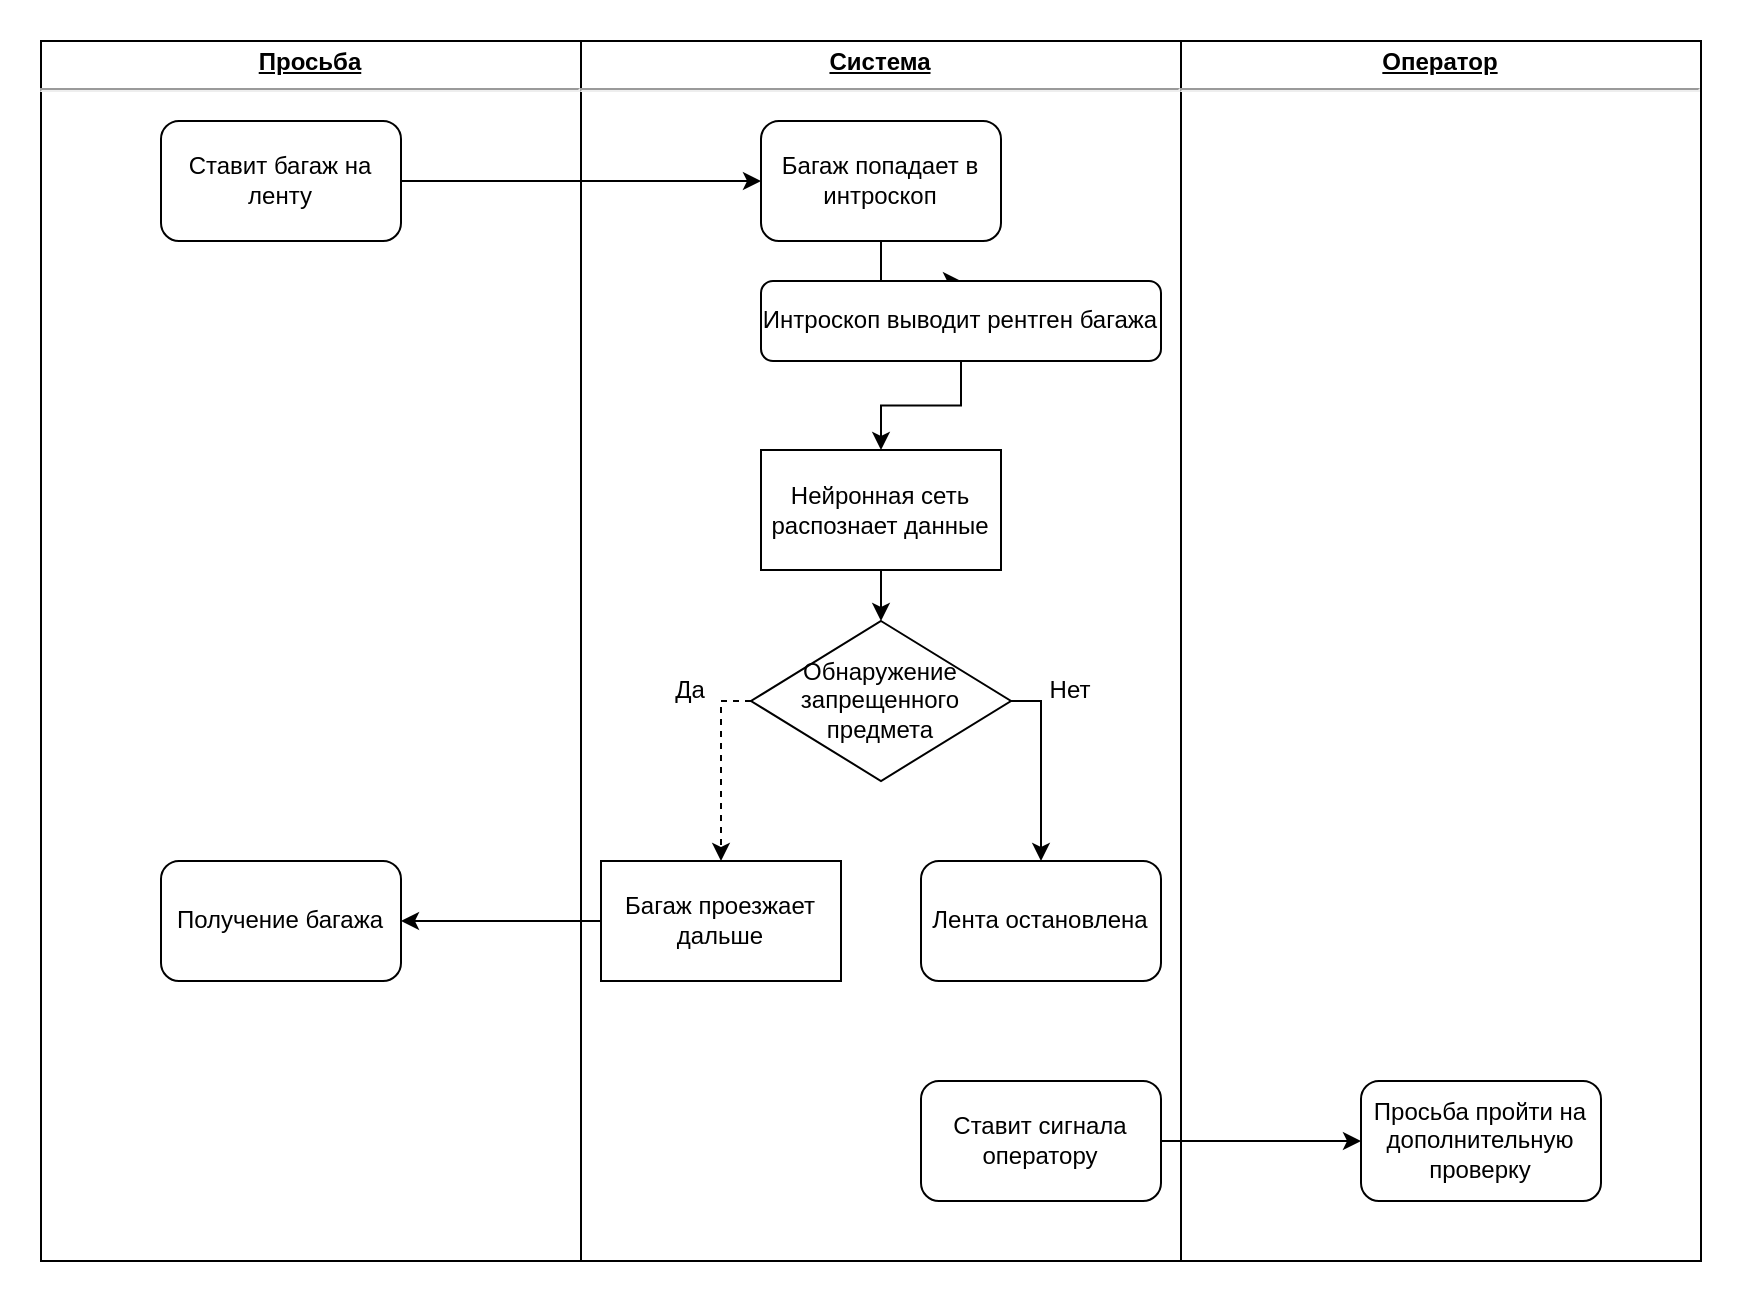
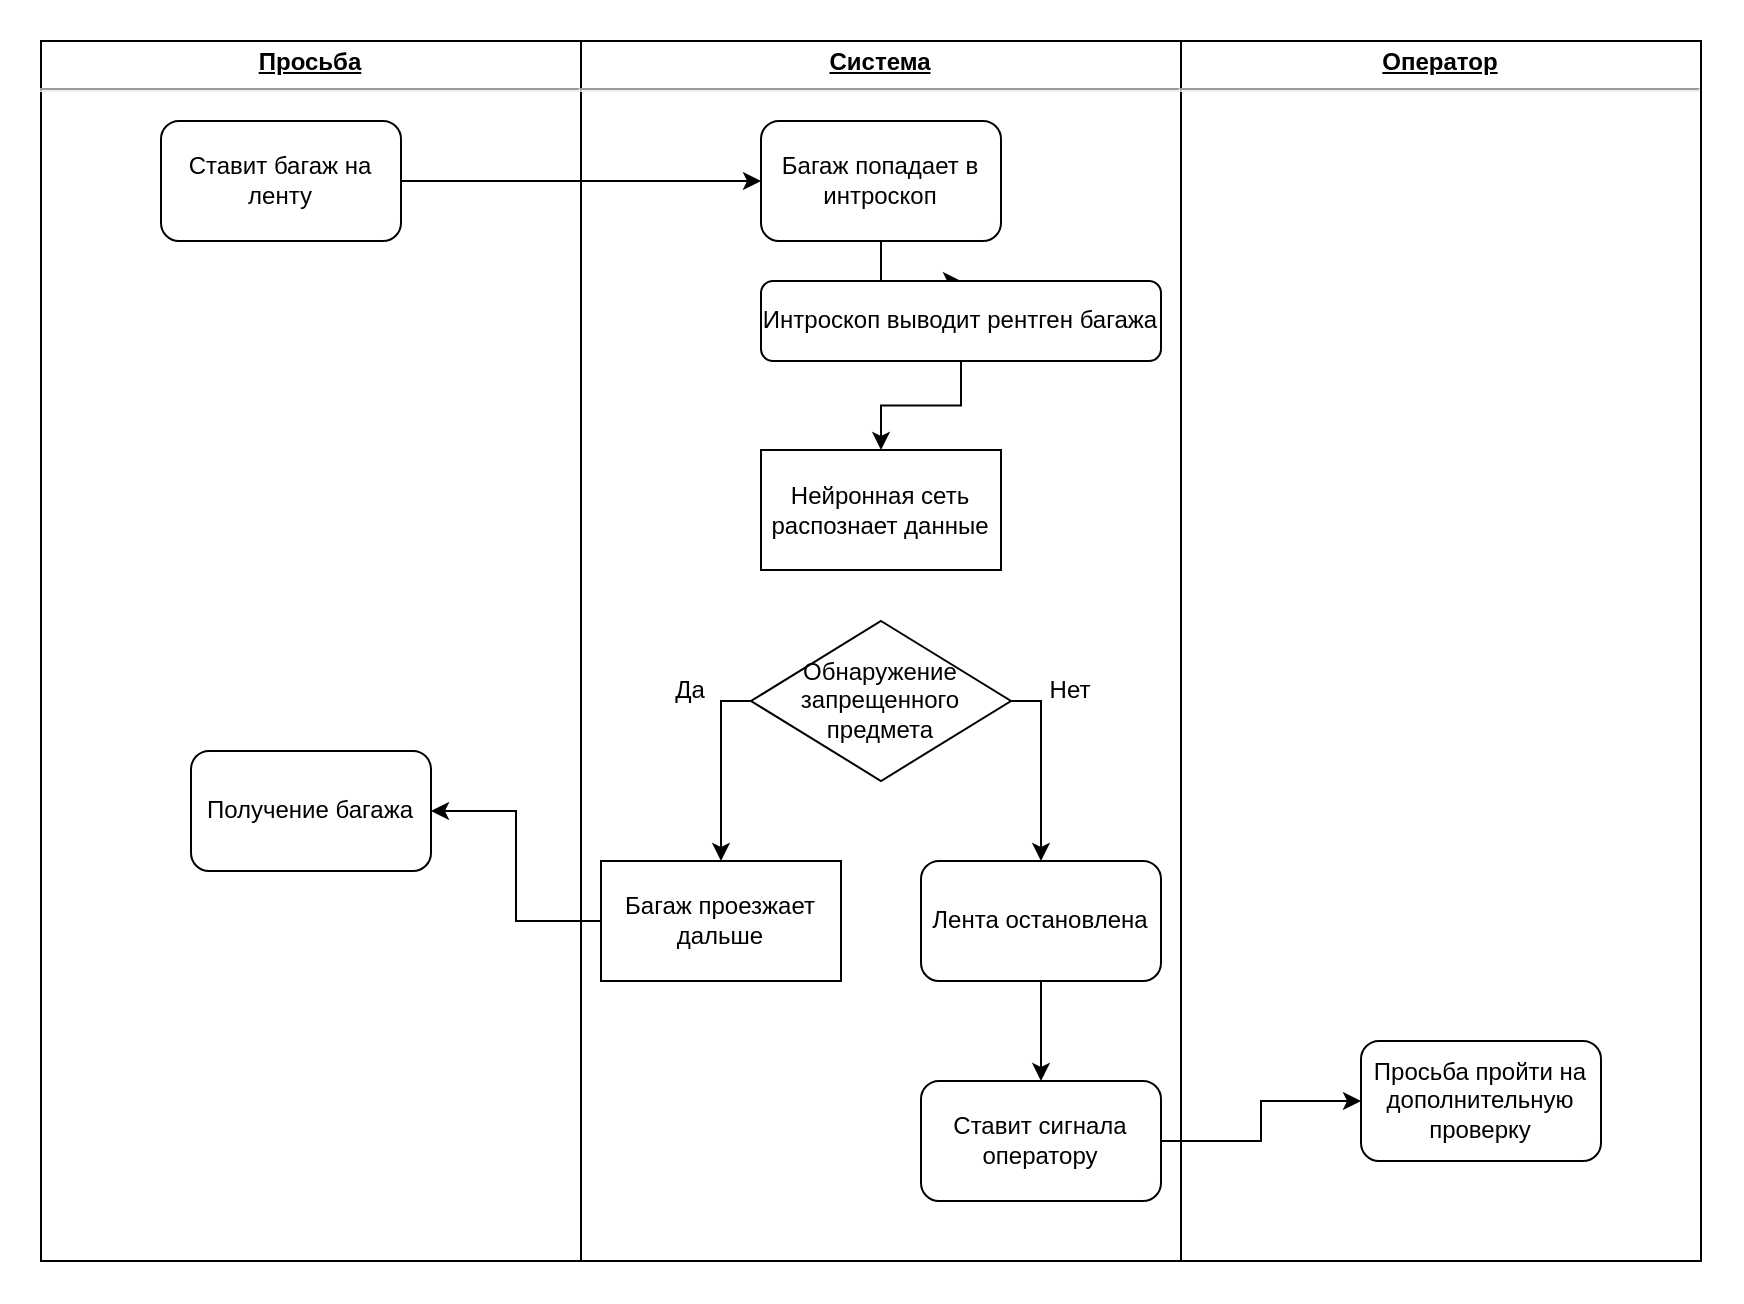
edge "Нейронная сеть распознает данные" -> "Обнаружение запрещенного предмета": removed
edge "Обнаружение запрещенного предмета" -> "Багаж проезжает дальше": style dashed -> solid
node "Получение багажа": moved (281, 921) -> (311, 811)
edge "Лента остановлена" -> "Ставит сигнала оператору": added
node "Просьба пройти на дополнительную проверку": moved (1481, 1141) -> (1481, 1101)
